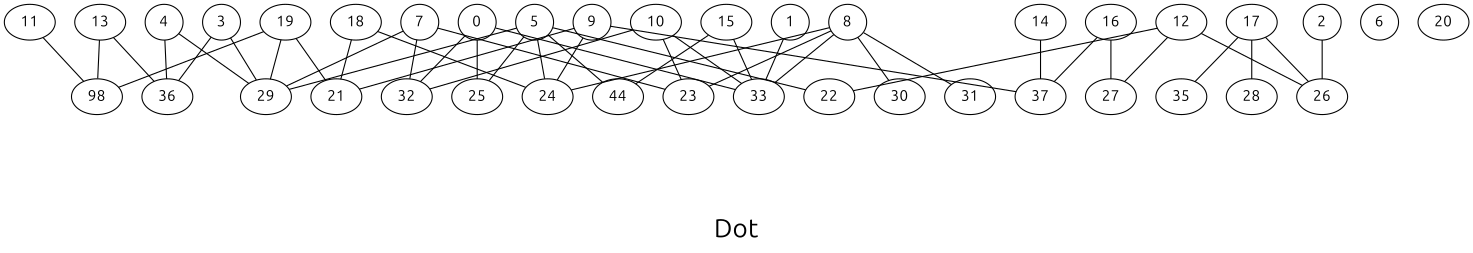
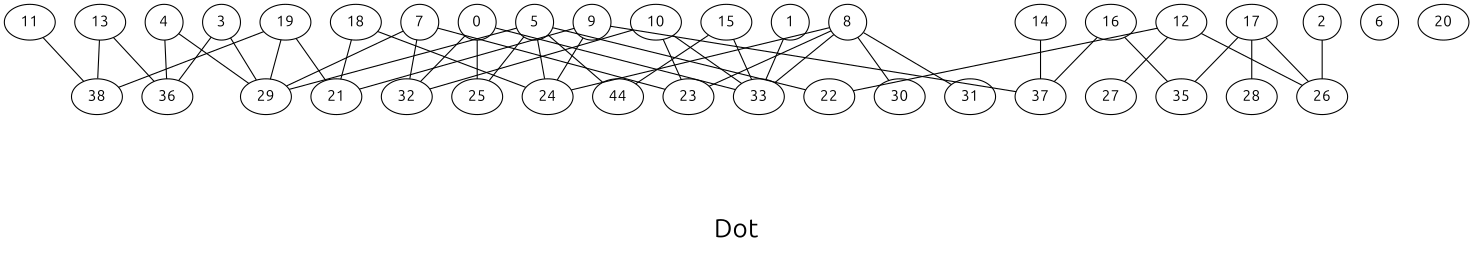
edge "16" -- "27": now "16" -- "35"
node "98": label "98" -> "38"
